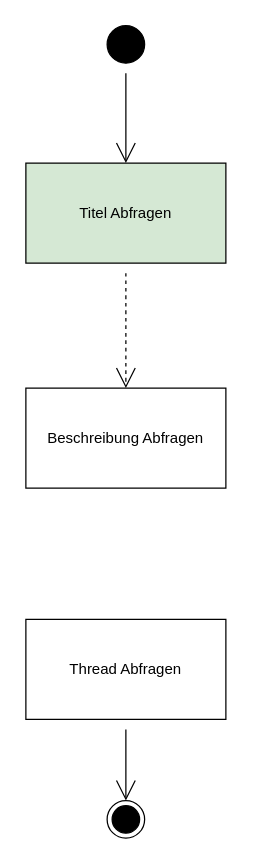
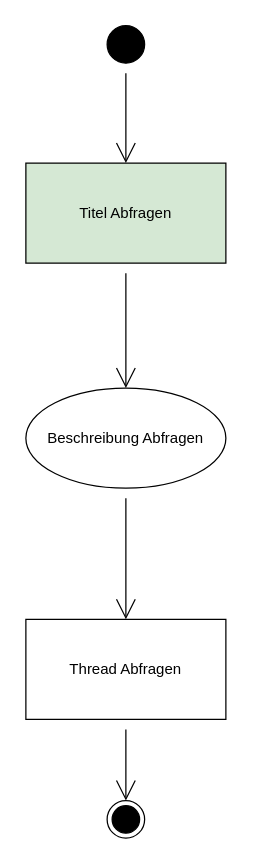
edge "Titel Abfragen" -> "Beschreibung Abfragen": style dashed -> solid
node "Beschreibung Abfragen": shape rectangle -> ellipse
edge "Beschreibung Abfragen" -> "Thread Abfragen": added
